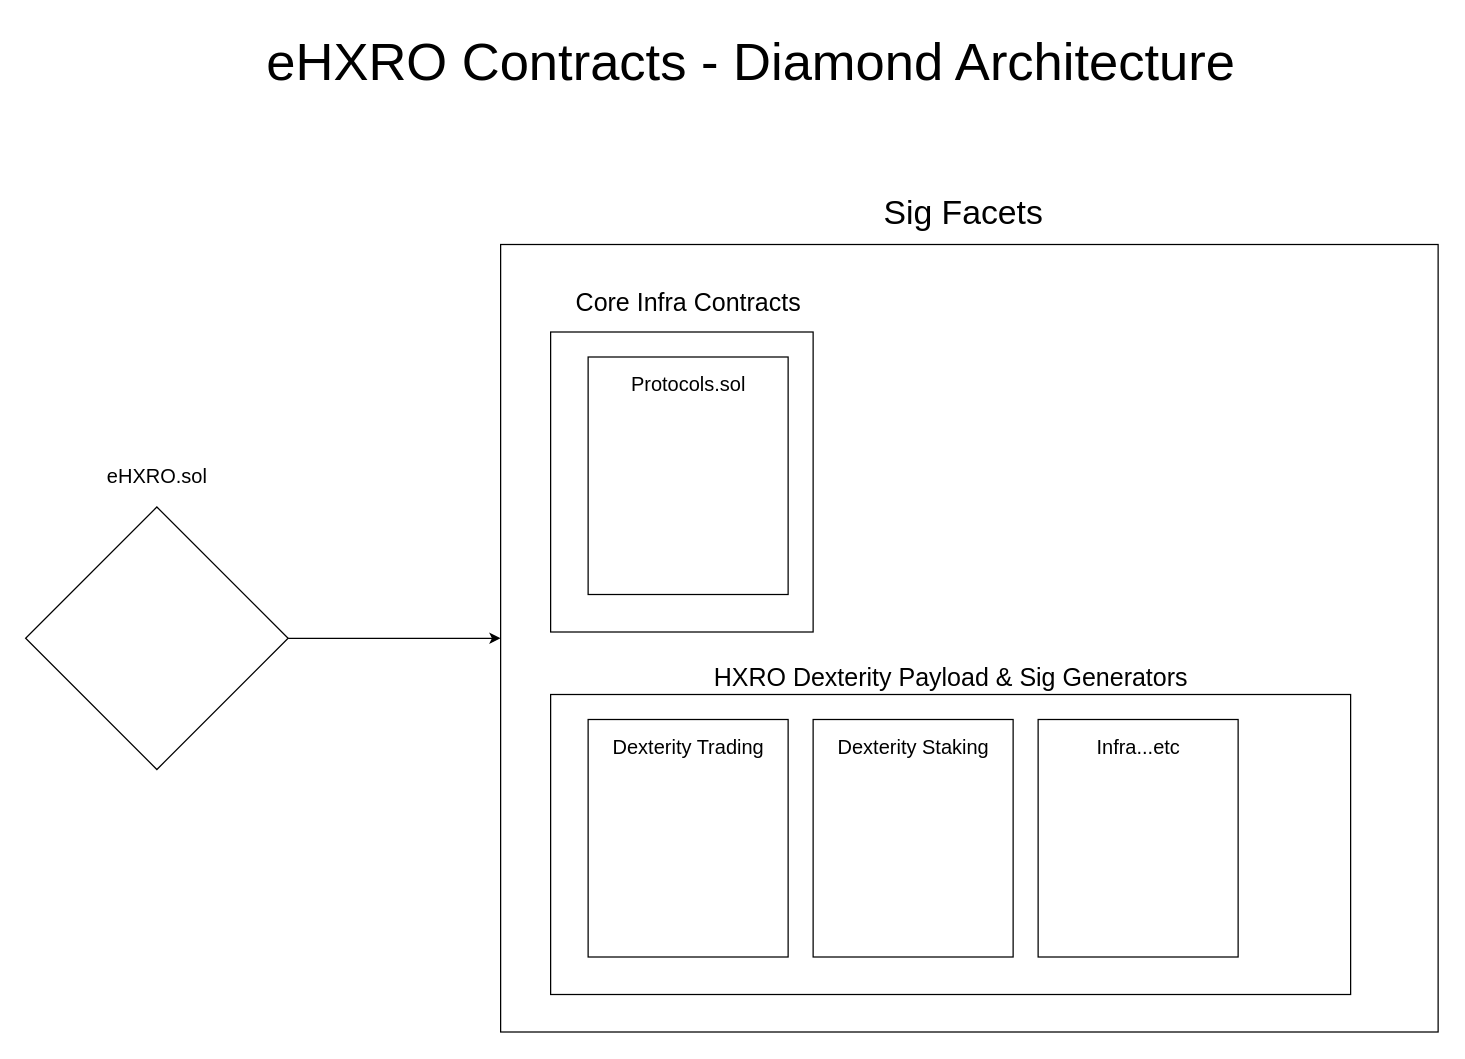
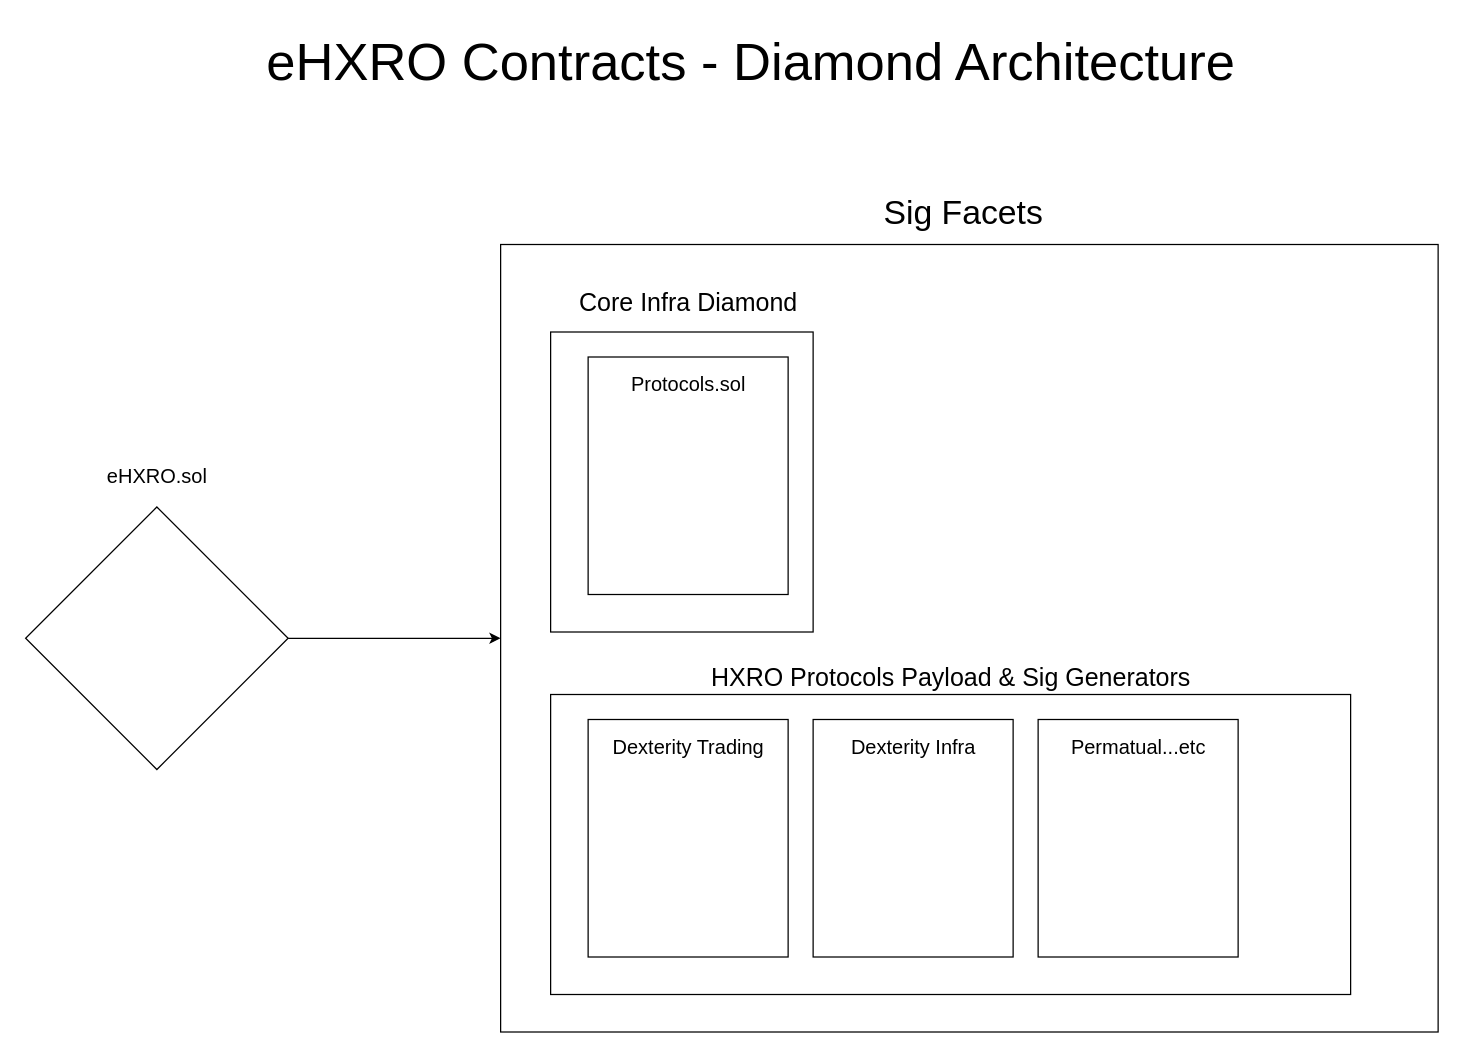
node "Core Infra Contracts": label "Core Infra Contracts" -> "Core Infra Diamond"
node "HXRO Dexterity Payload & Sig Generators": label "HXRO Dexterity Payload & Sig Generators" -> "HXRO Protocols Payload & Sig Generators"
node "Dexterity Staking": label "Dexterity Staking" -> "Dexterity Infra"
node "Infra...etc": label "Infra...etc" -> "Permatual...etc"
